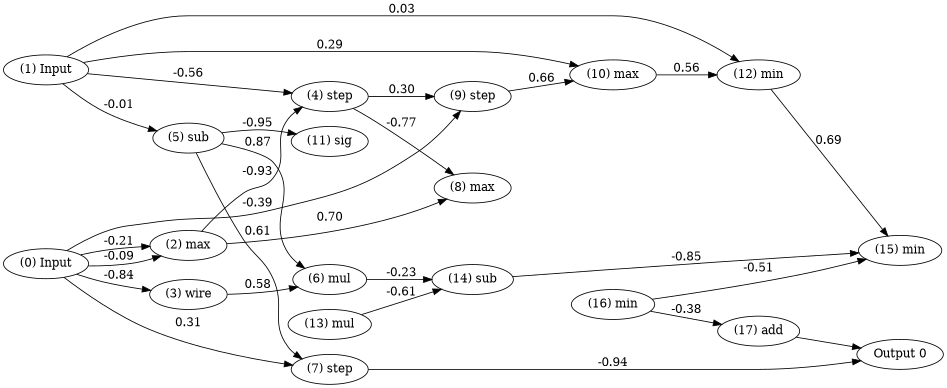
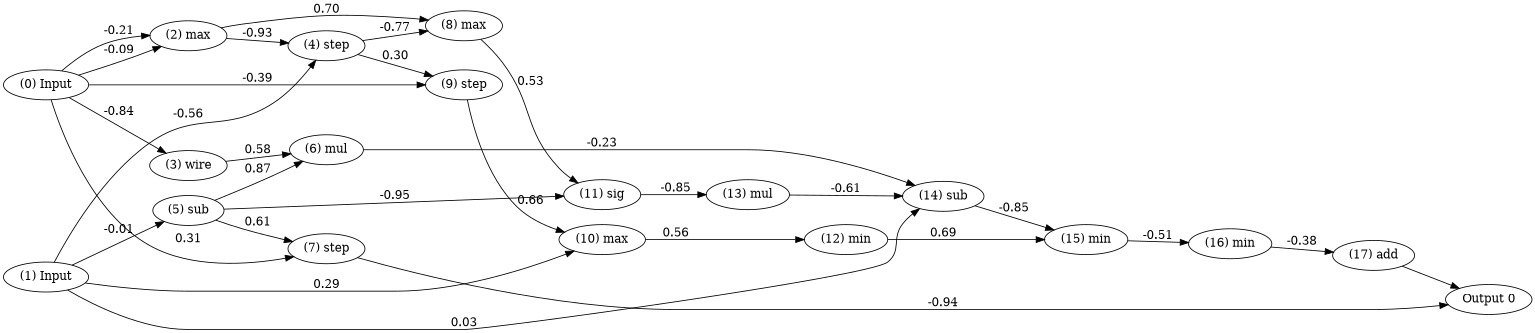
edge "(1) Input" -> "(12) min": now "(1) Input" -> "(14) sub"
edge "(8) max" -> "(11) sig": added, label "0.53"
edge "(11) sig" -> "(13) mul": added, label "-0.85"
edge "(16) min" -> "(15) min": reversed
